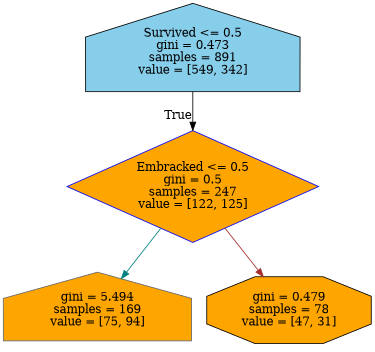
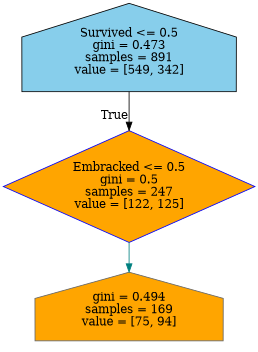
node "gini = 5.494 samples = 169 value = [75, 94]": label "gini = 5.494 samples = 169 value = [75, 94]" -> "gini = 0.494 samples = 169 value = [75, 94]"
node "gini = 0.479 samples = 78 value = [47, 31]": removed
